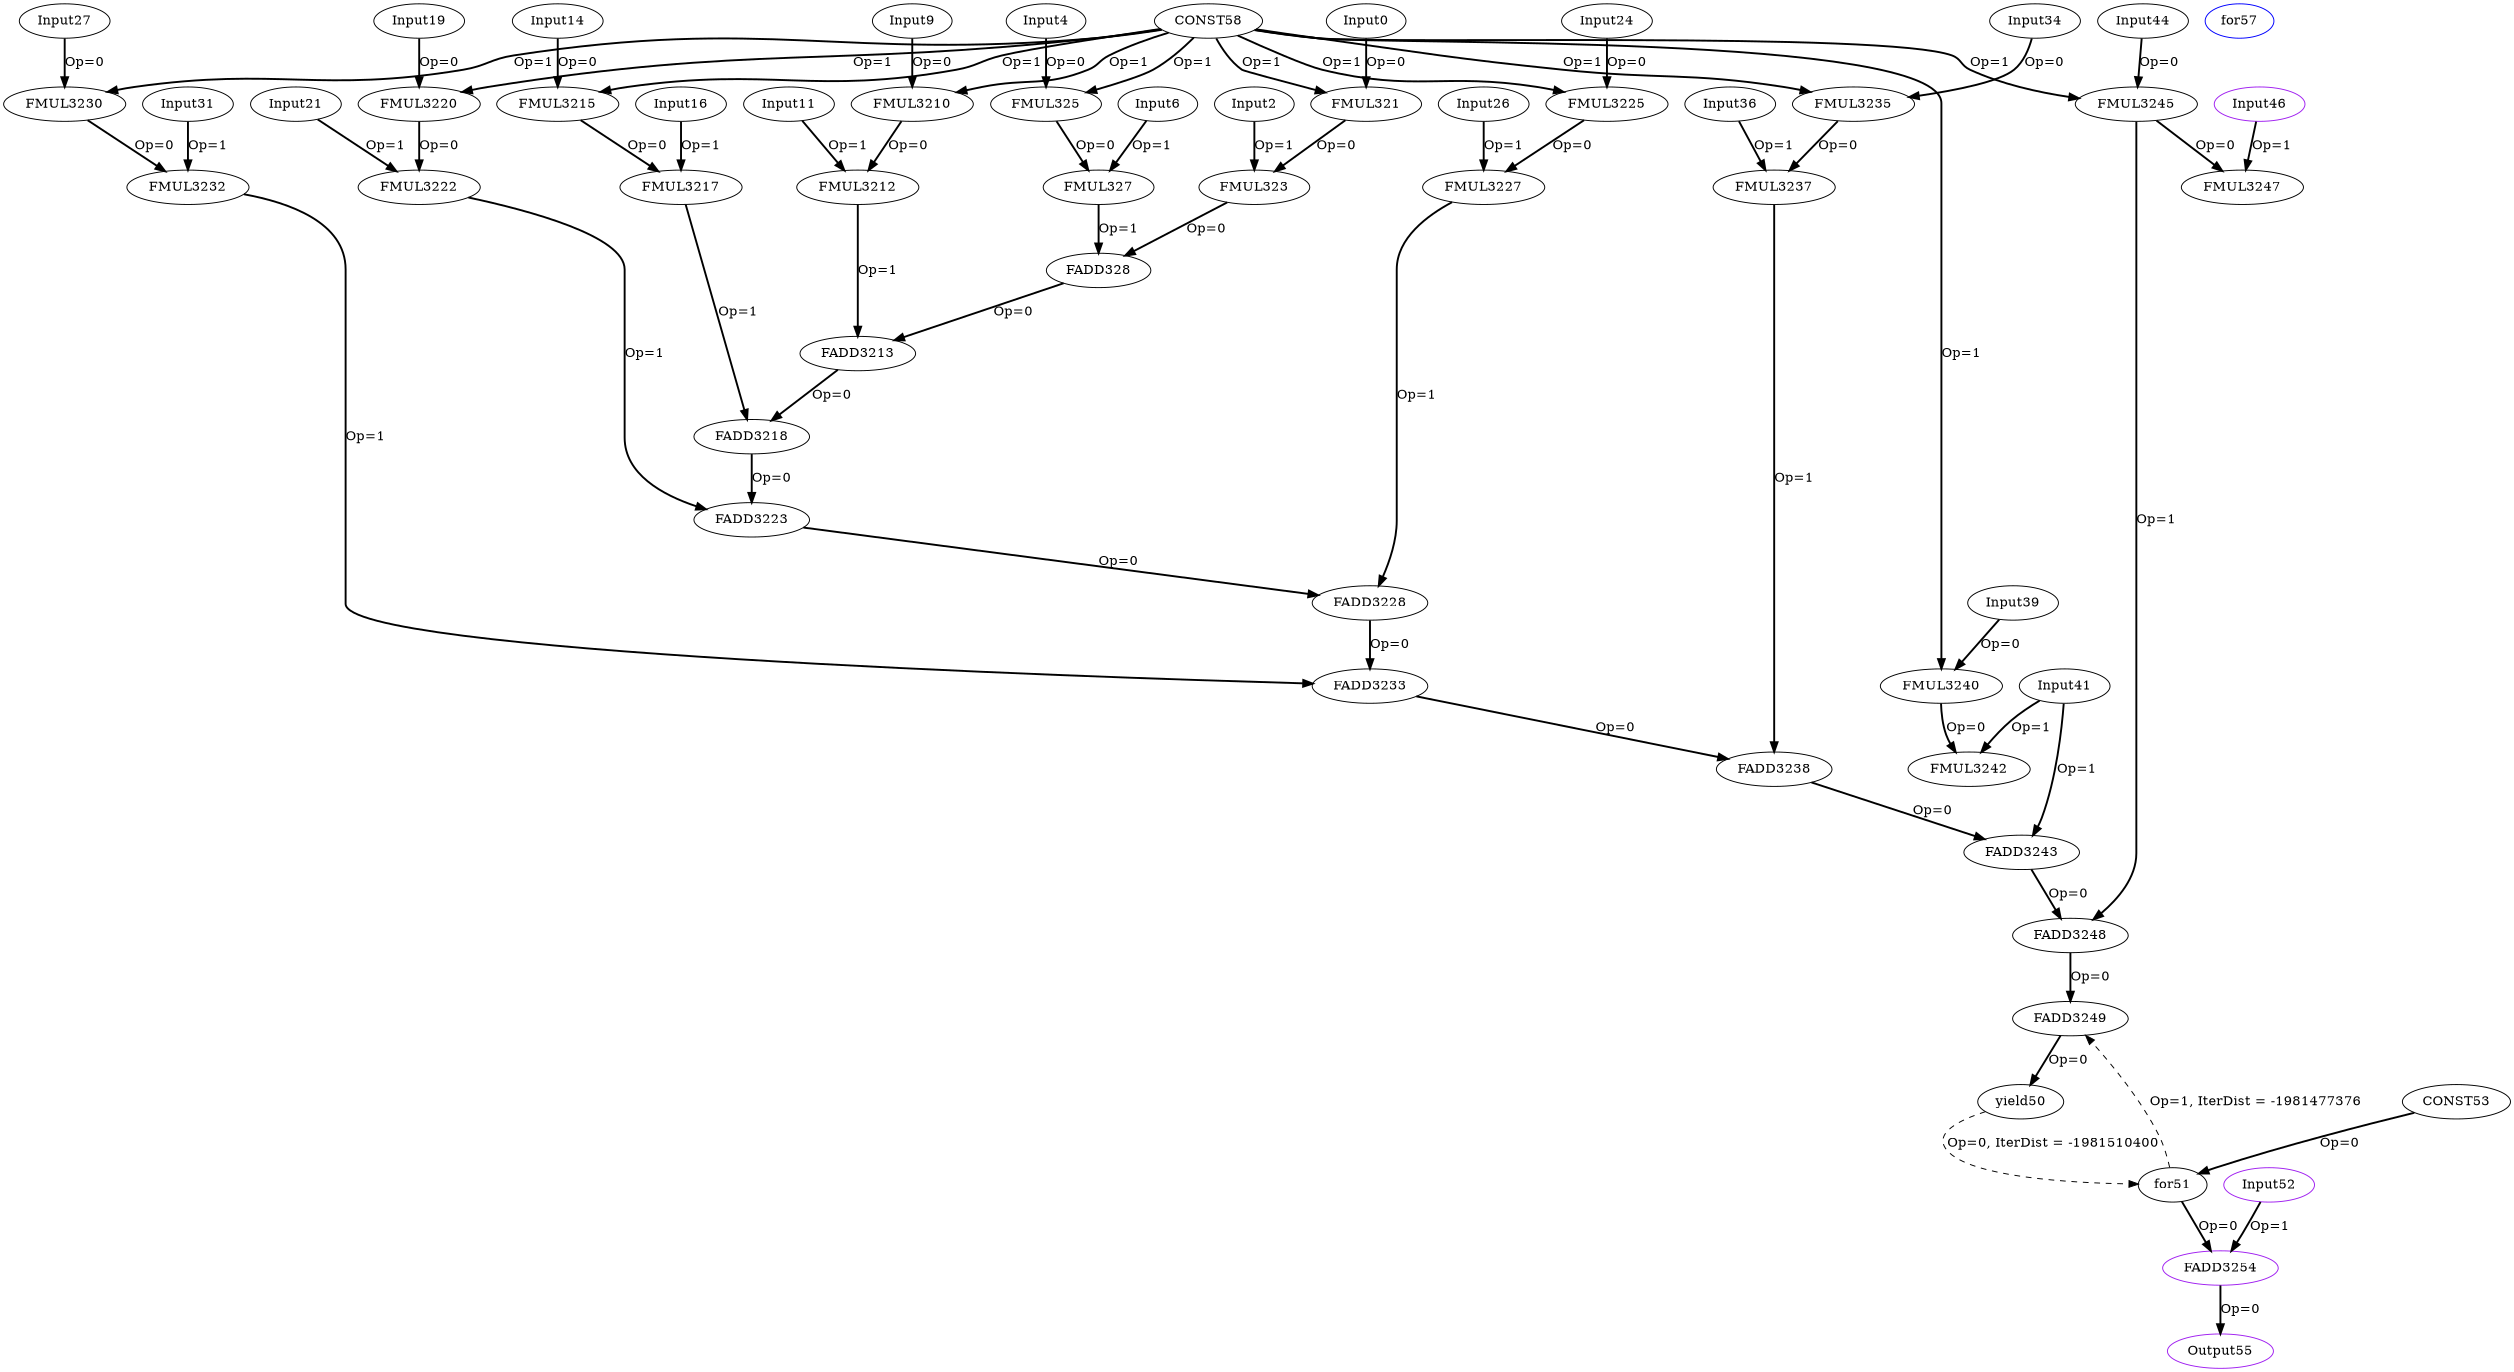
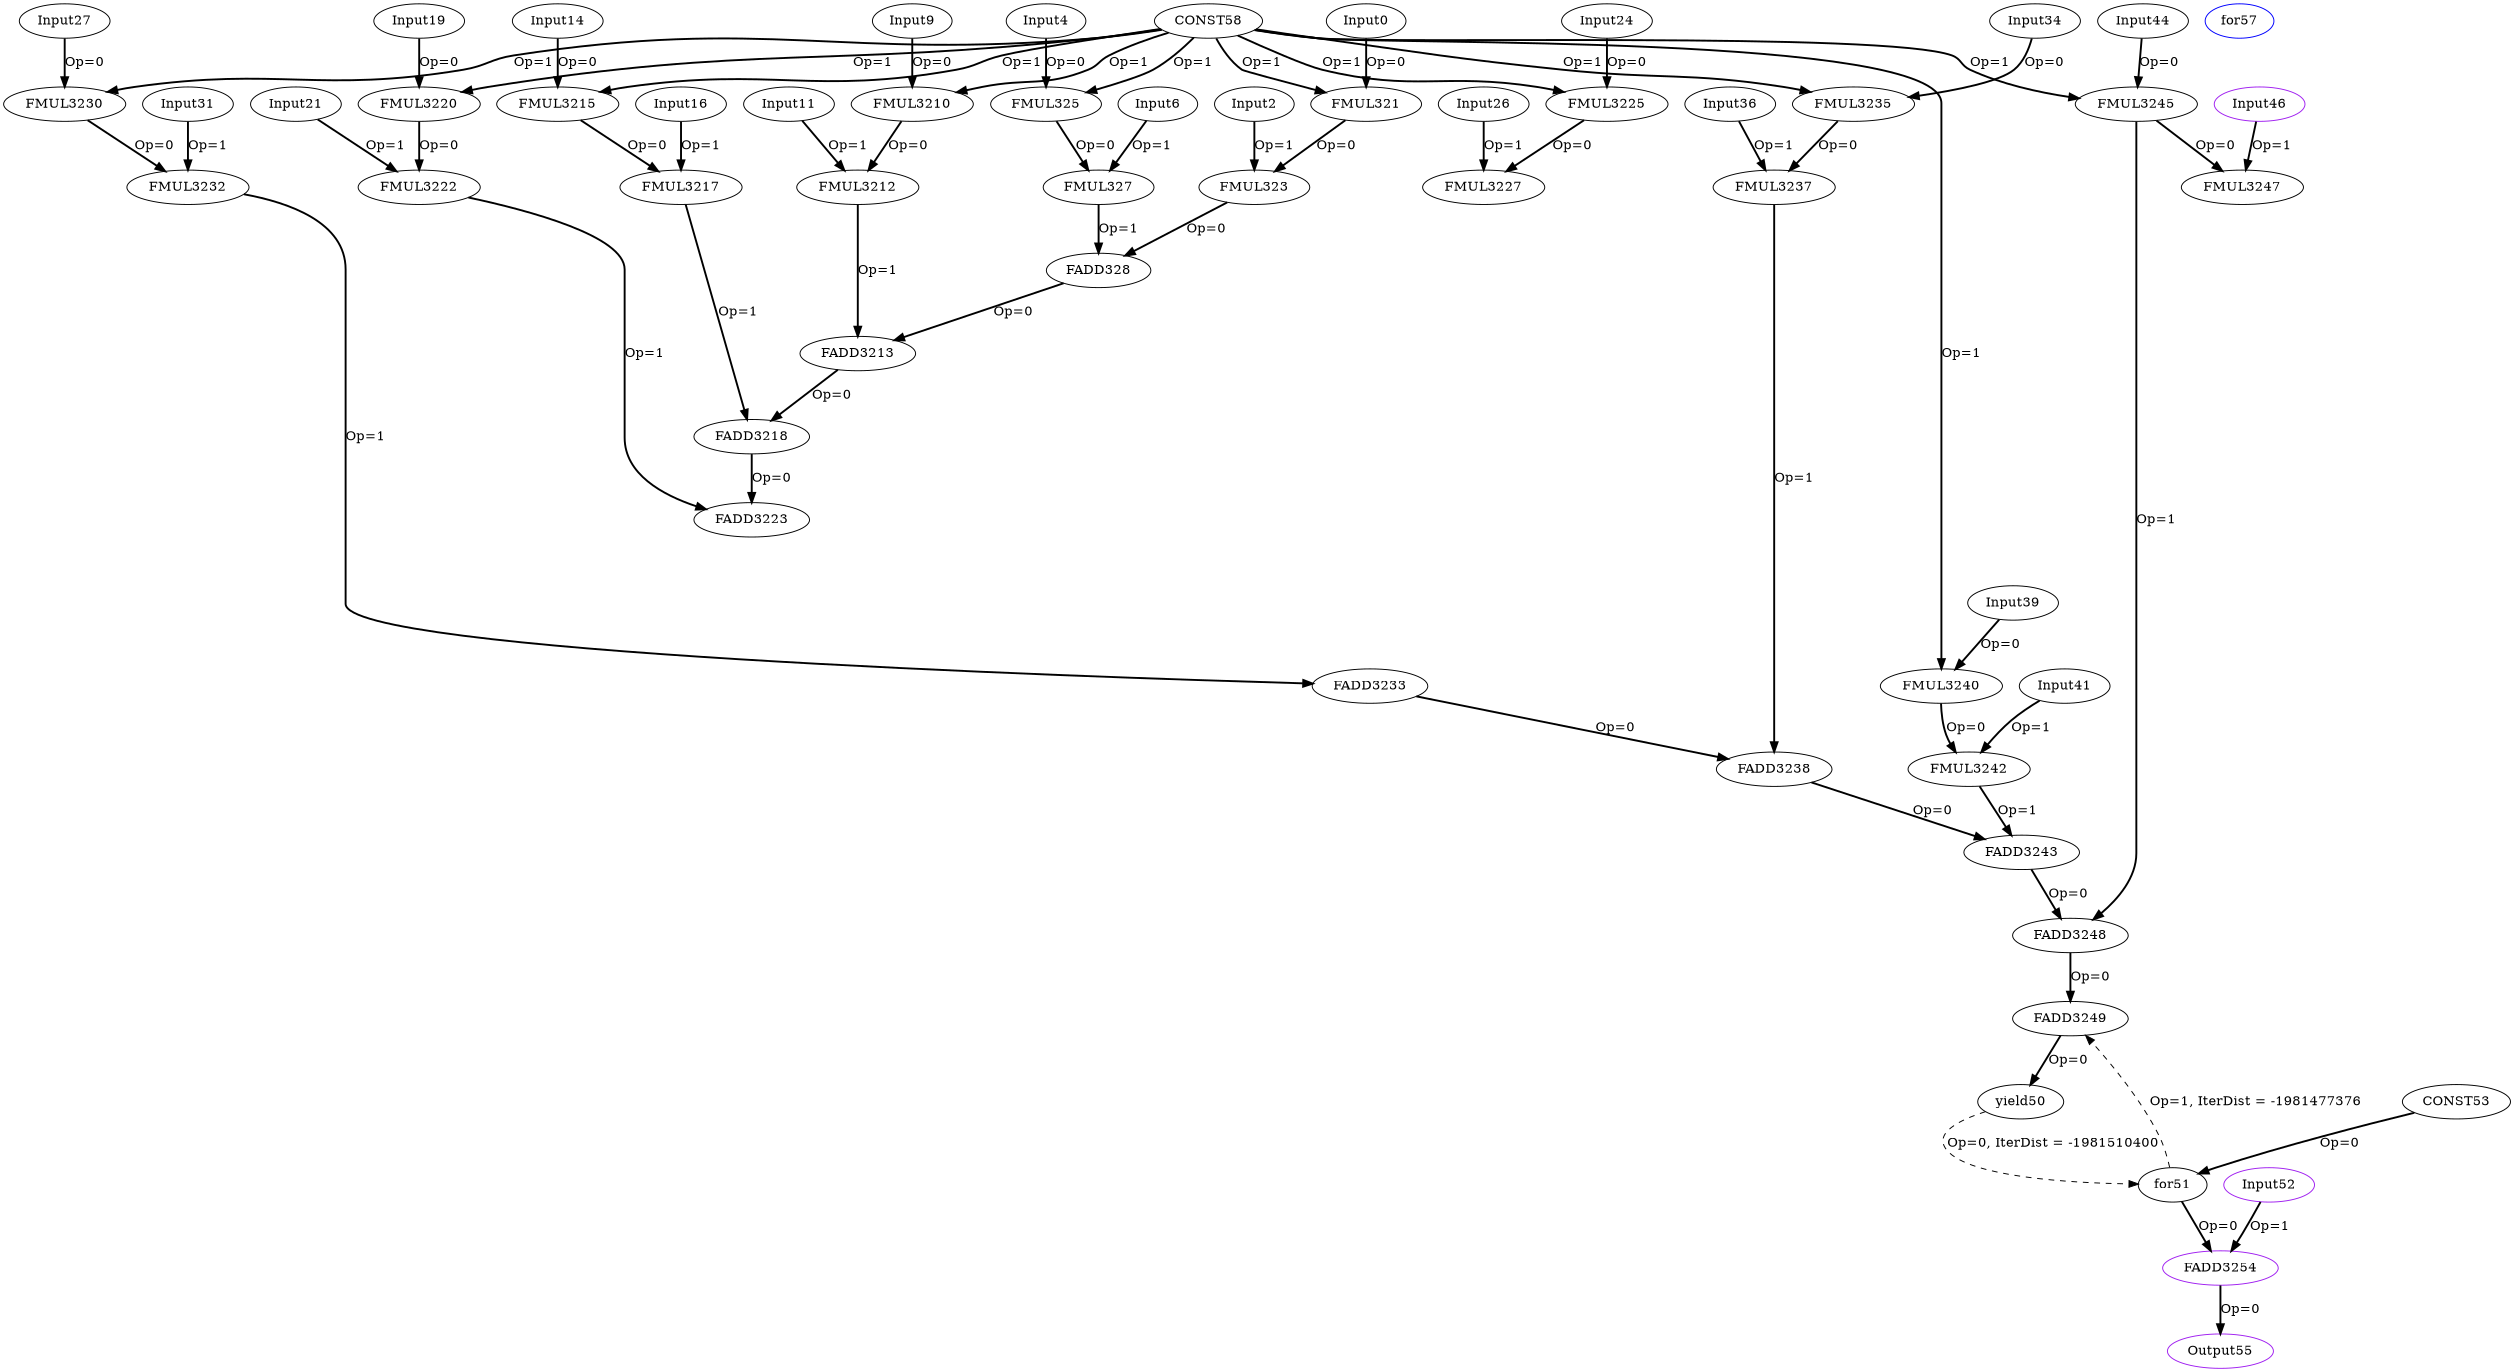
node "FADD3228": removed
edge "Input41" -> "FADD3243": now "FMUL3242" -> "FADD3243"
